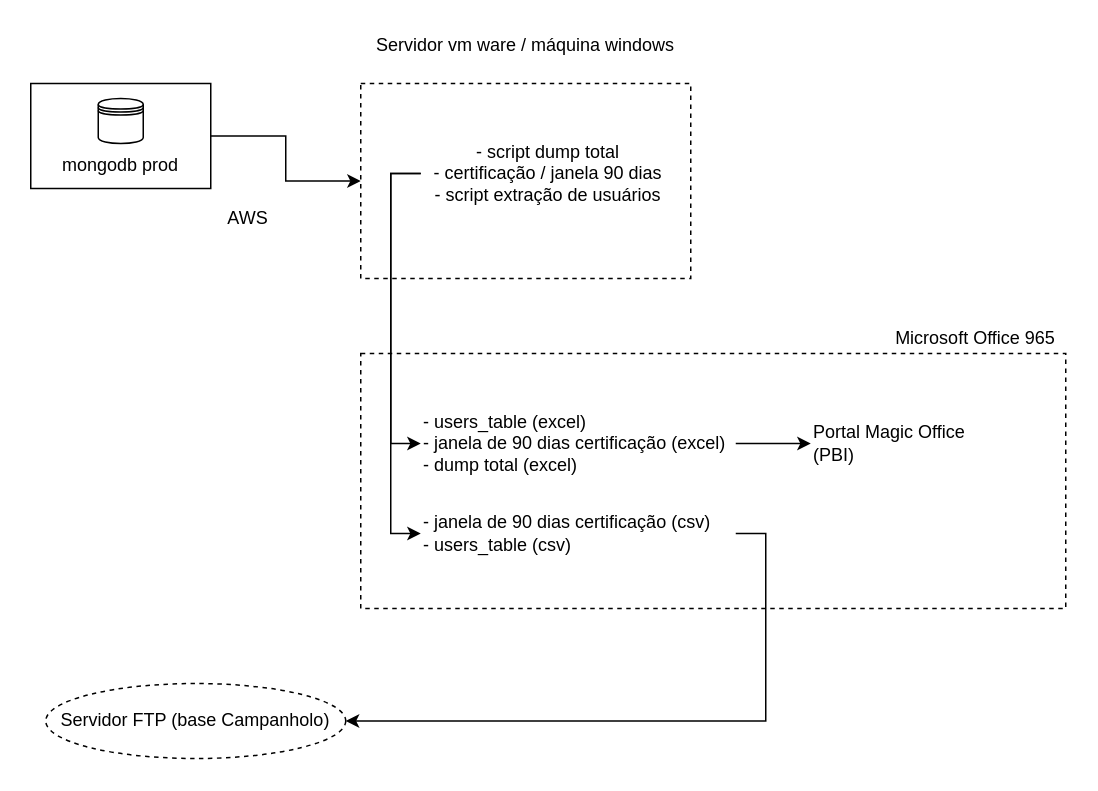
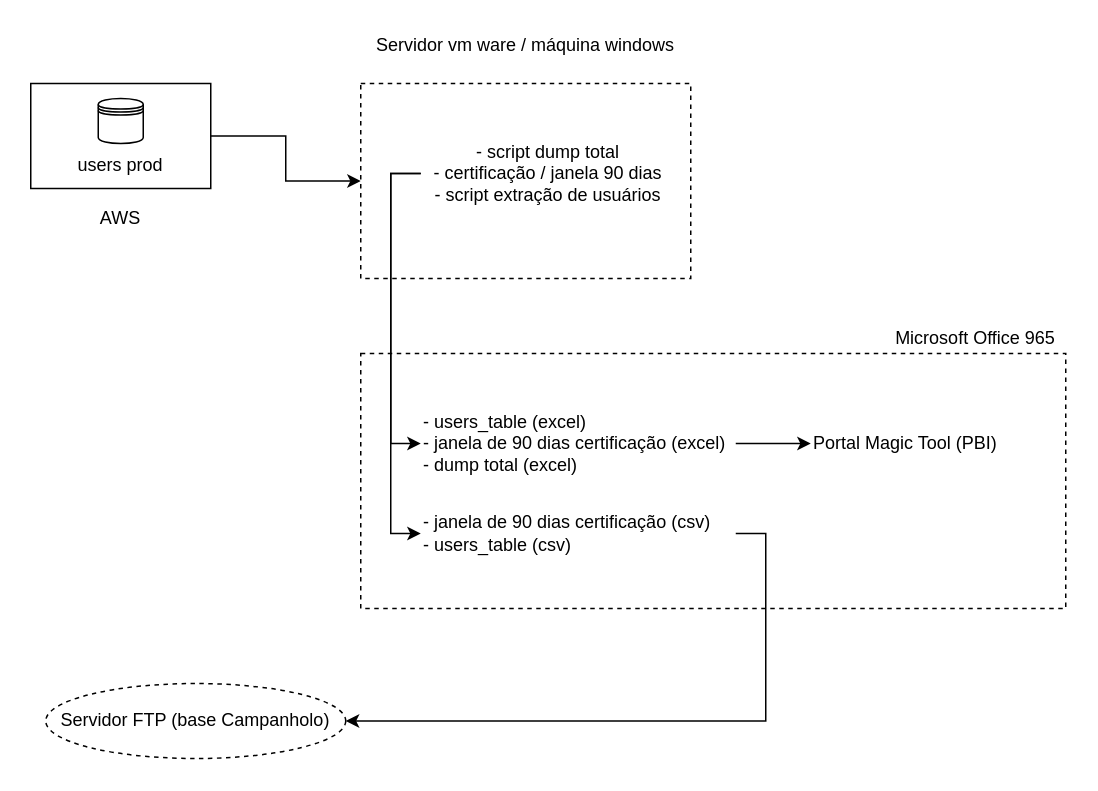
node "mongodb prod": label "mongodb prod" -> "users prod"
node "AWS": moved (248, 218) -> (121, 218)
node "Portal Magic Office (PBI)": label "Portal Magic Office (PBI)" -> "Portal Magic Tool (PBI)"
